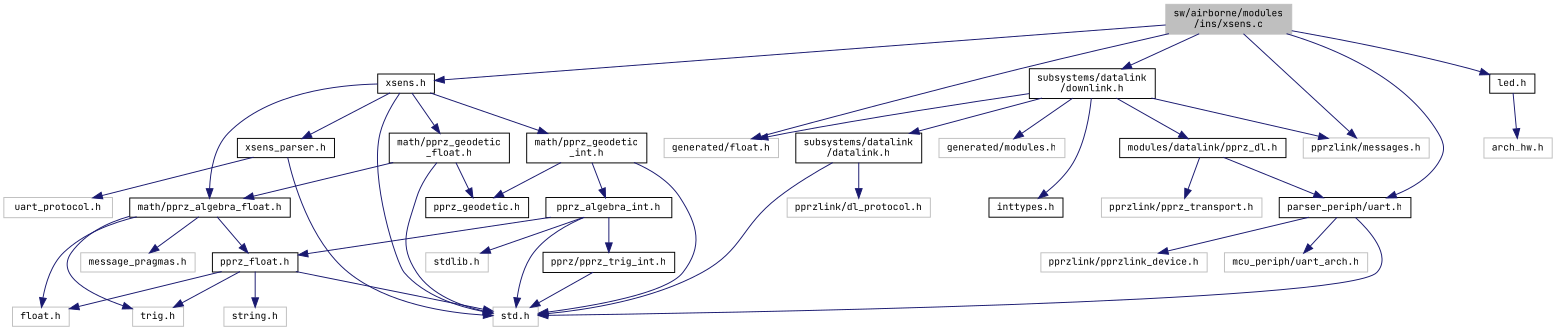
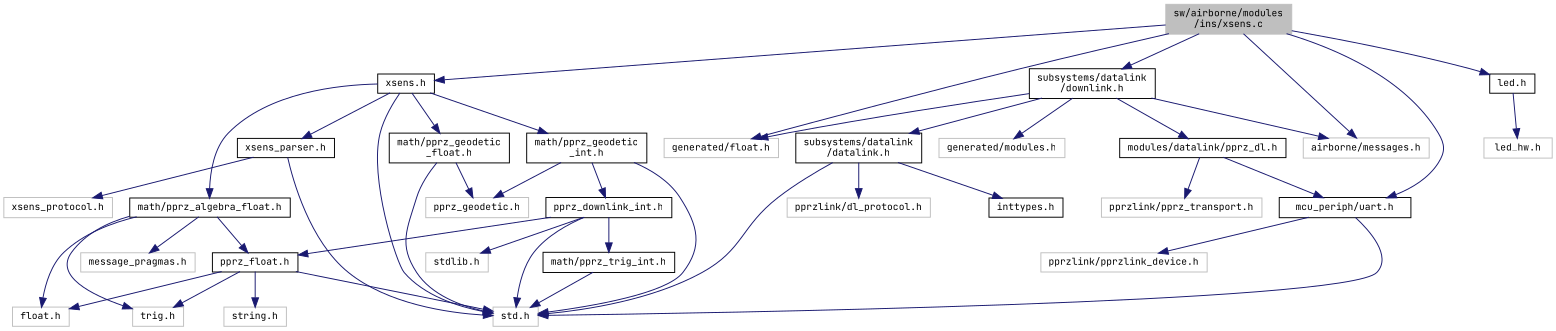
node "pprzlink/messages.h": label "pprzlink/messages.h" -> "airborne/messages.h"
node "arch_hw.h": label "arch_hw.h" -> "led_hw.h"
edge "subsystems/datalink /downlink.h" -> "inttypes.h": now "subsystems/datalink /datalink.h" -> "inttypes.h"
edge "math/pprz_geodetic _float.h" -> "math/pprz_algebra_float.h": removed
node "uart_protocol.h": label "uart_protocol.h" -> "xsens_protocol.h"
node "pprz_geodetic.h": color black -> grey75
node "pprz_algebra_int.h": label "pprz_algebra_int.h" -> "pprz_downlink_int.h"
node "parser_periph/uart.h": label "parser_periph/uart.h" -> "mcu_periph/uart.h"
node "pprz/pprz_trig_int.h": label "pprz/pprz_trig_int.h" -> "math/pprz_trig_int.h"
node "mcu_periph/uart_arch.h": removed
